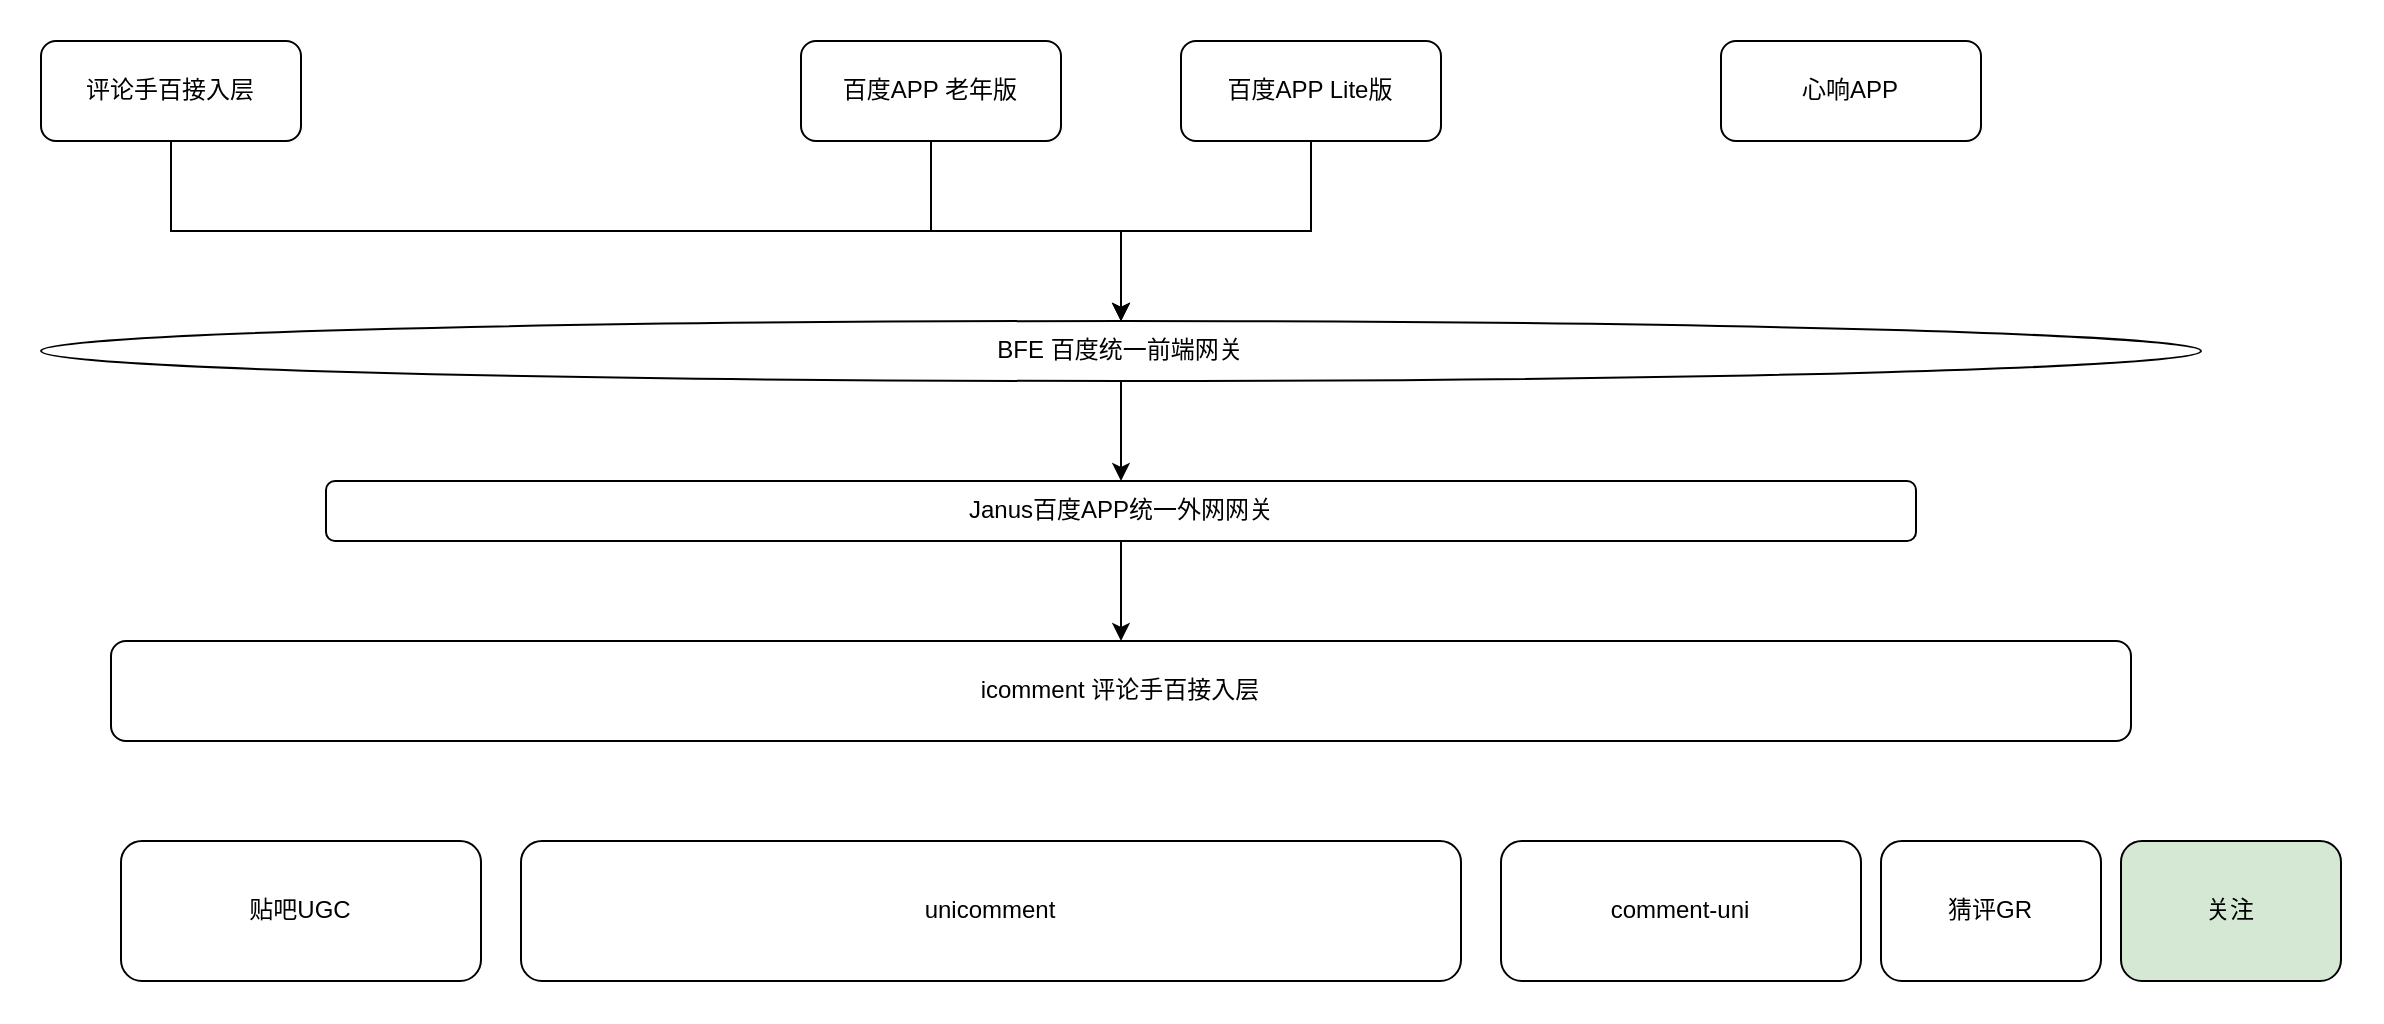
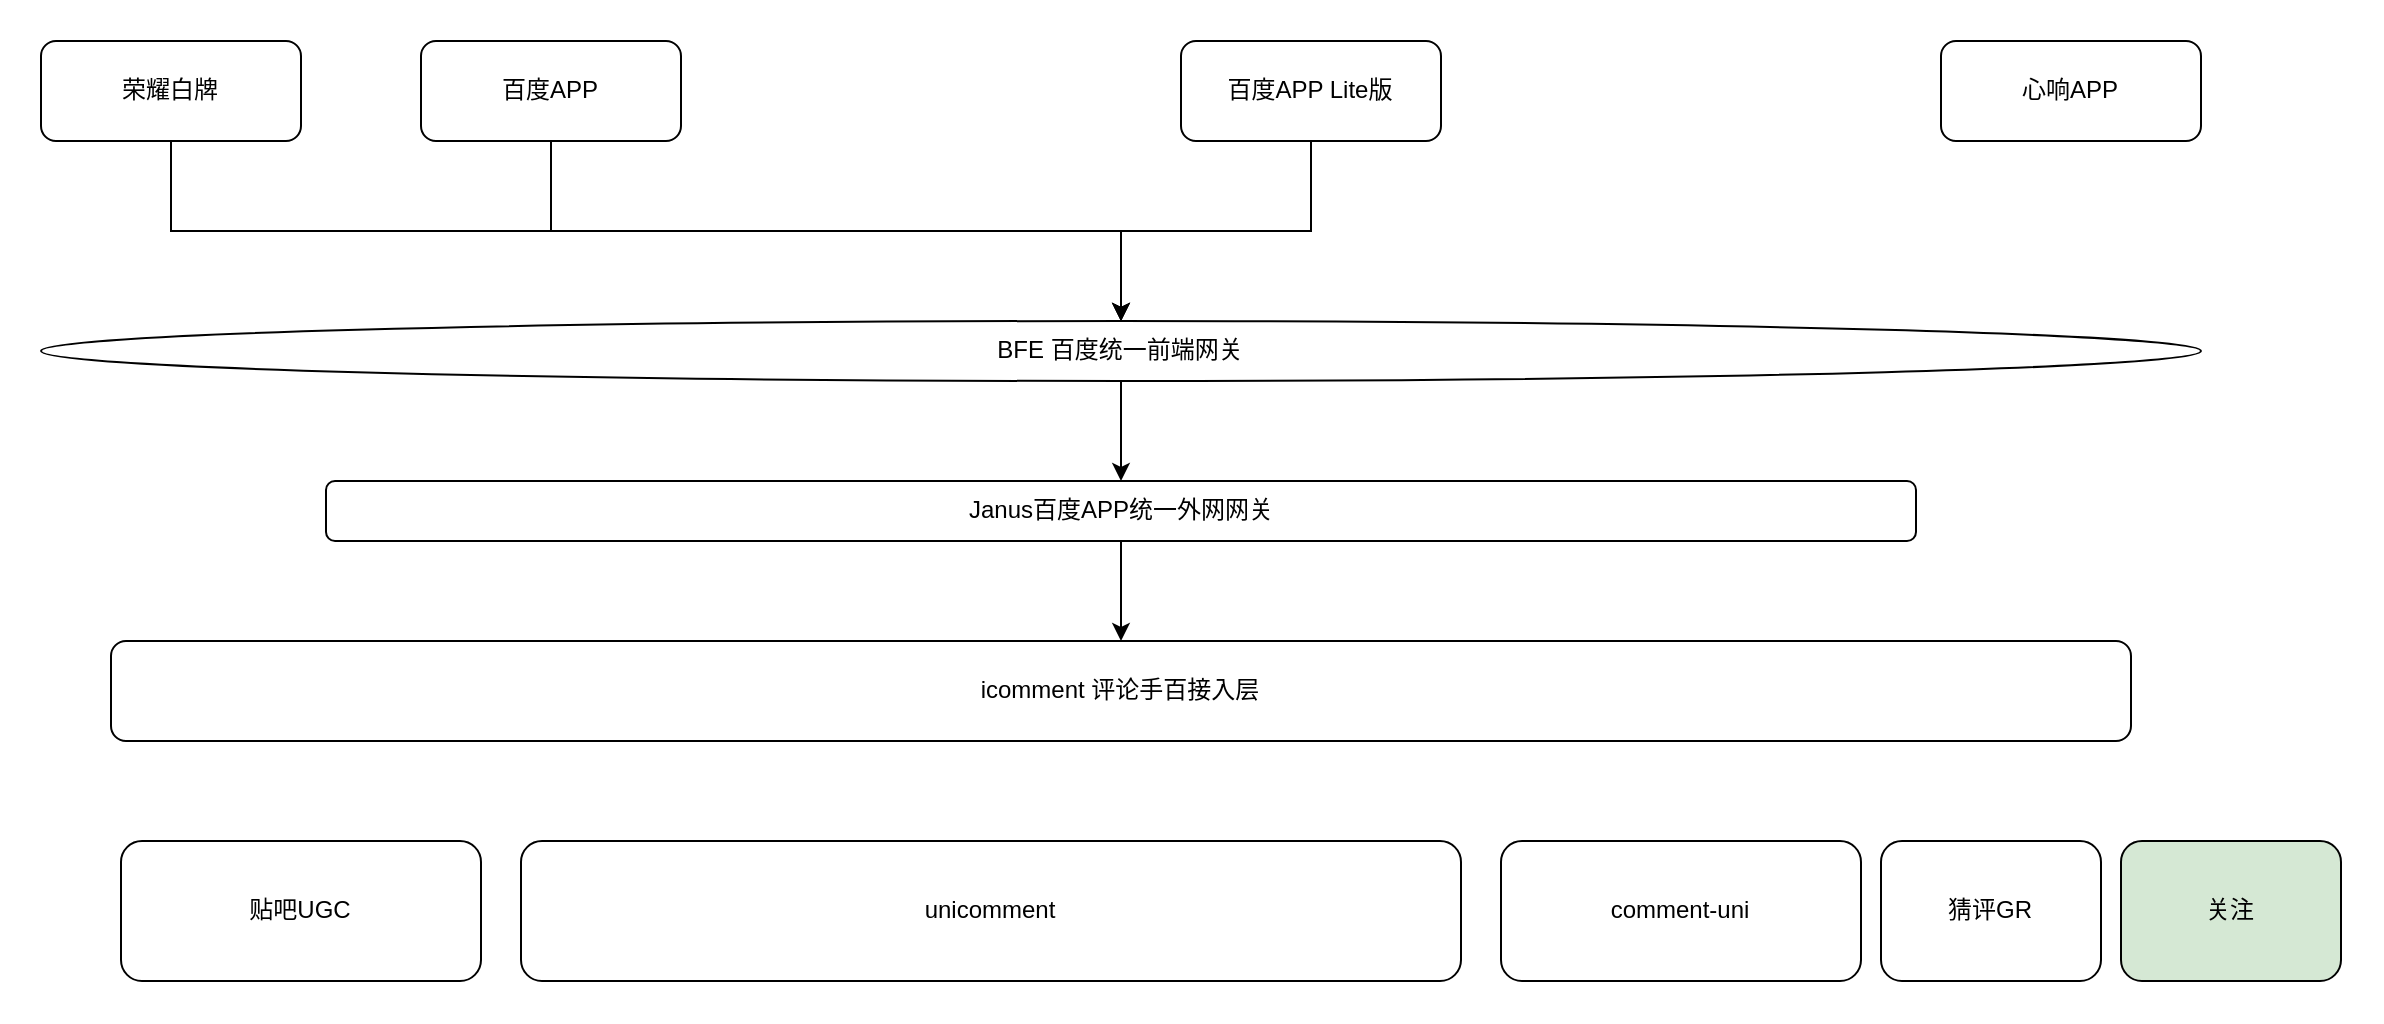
node "评论手百接入层": label "评论手百接入层" -> "荣耀白牌"
node "百度APP": added
node "百度APP 老年版": removed
node "心响APP": moved (1851, 91) -> (2071, 91)
edge "百度APP" -> "BFE 百度统一前端网关": added
edge "百度APP 老年版" -> "BFE 百度统一前端网关": removed
